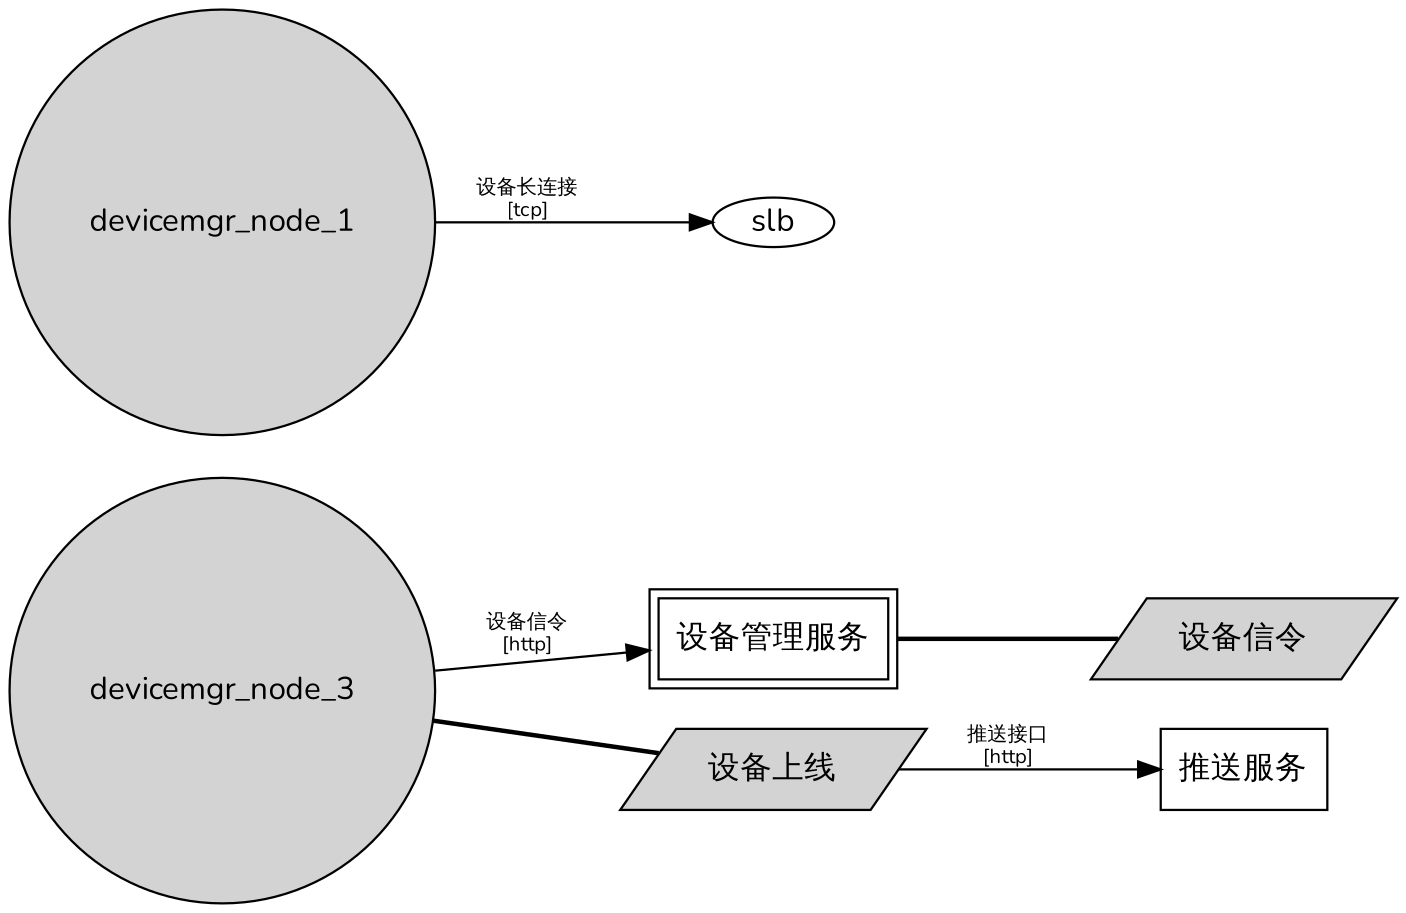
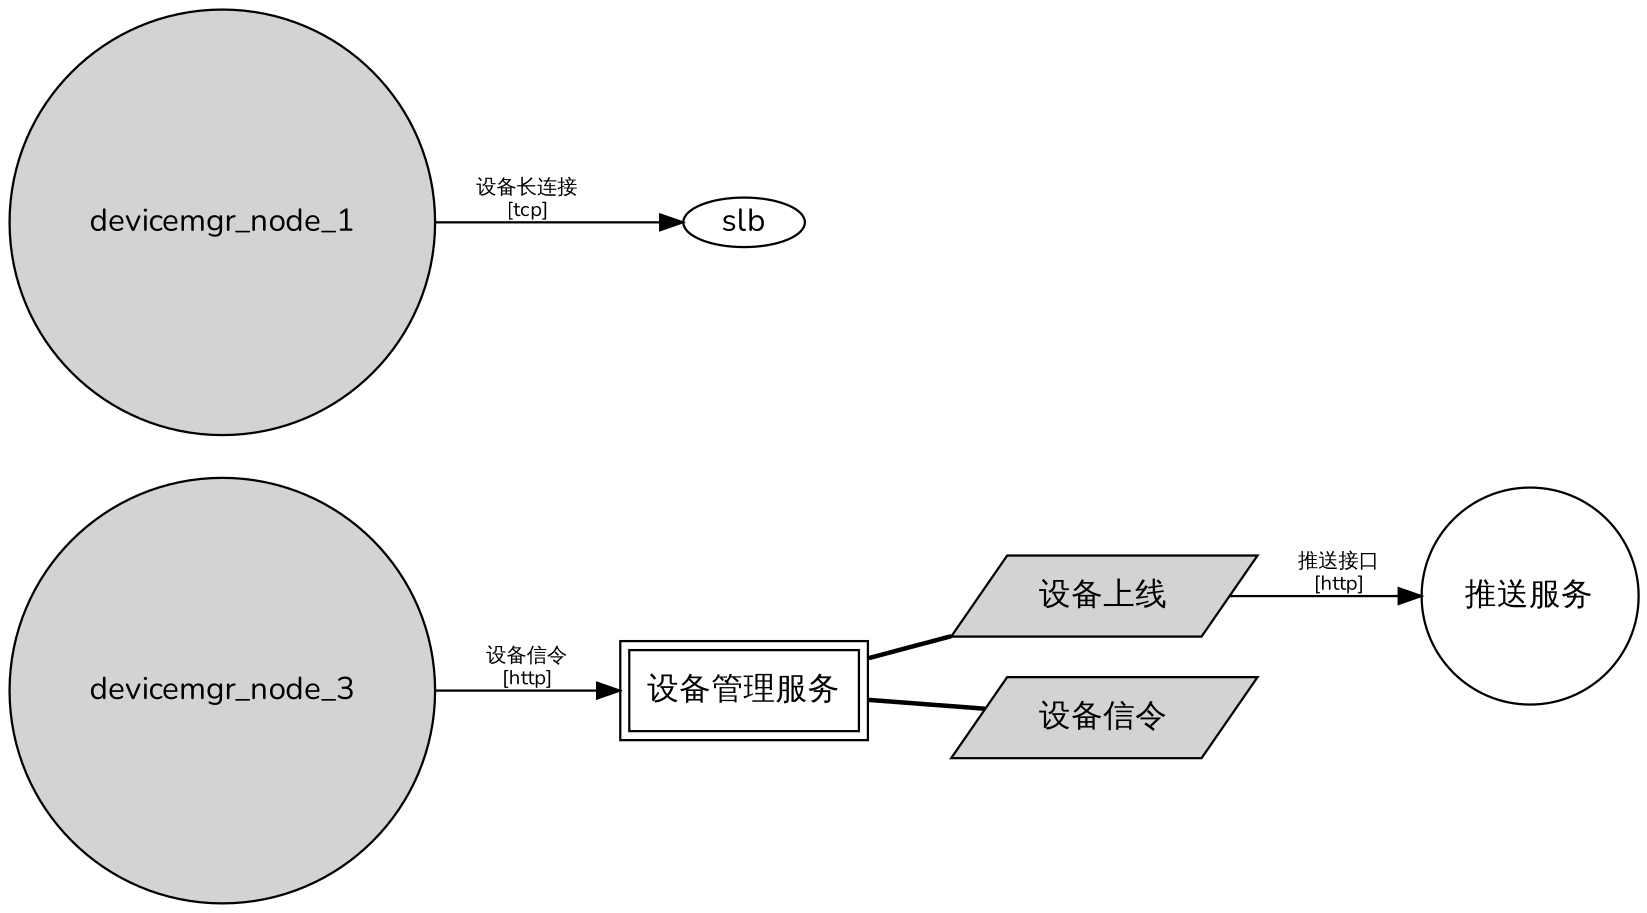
edge "devicemgr_node_3" -- "设备上线": now "设备管理服务" -- "设备上线"
node "推送服务": shape box -> circle
